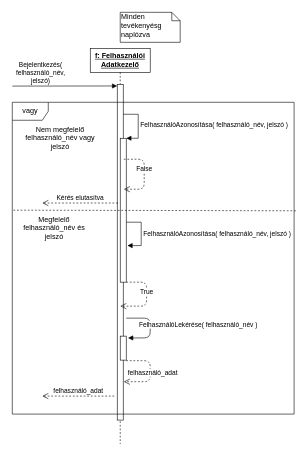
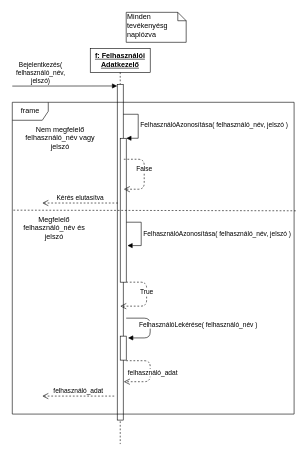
node "Minden tevékenyésg naplózva": moved (150, 27) -> (156, 27)
node "vagy": label "vagy" -> "frame"
